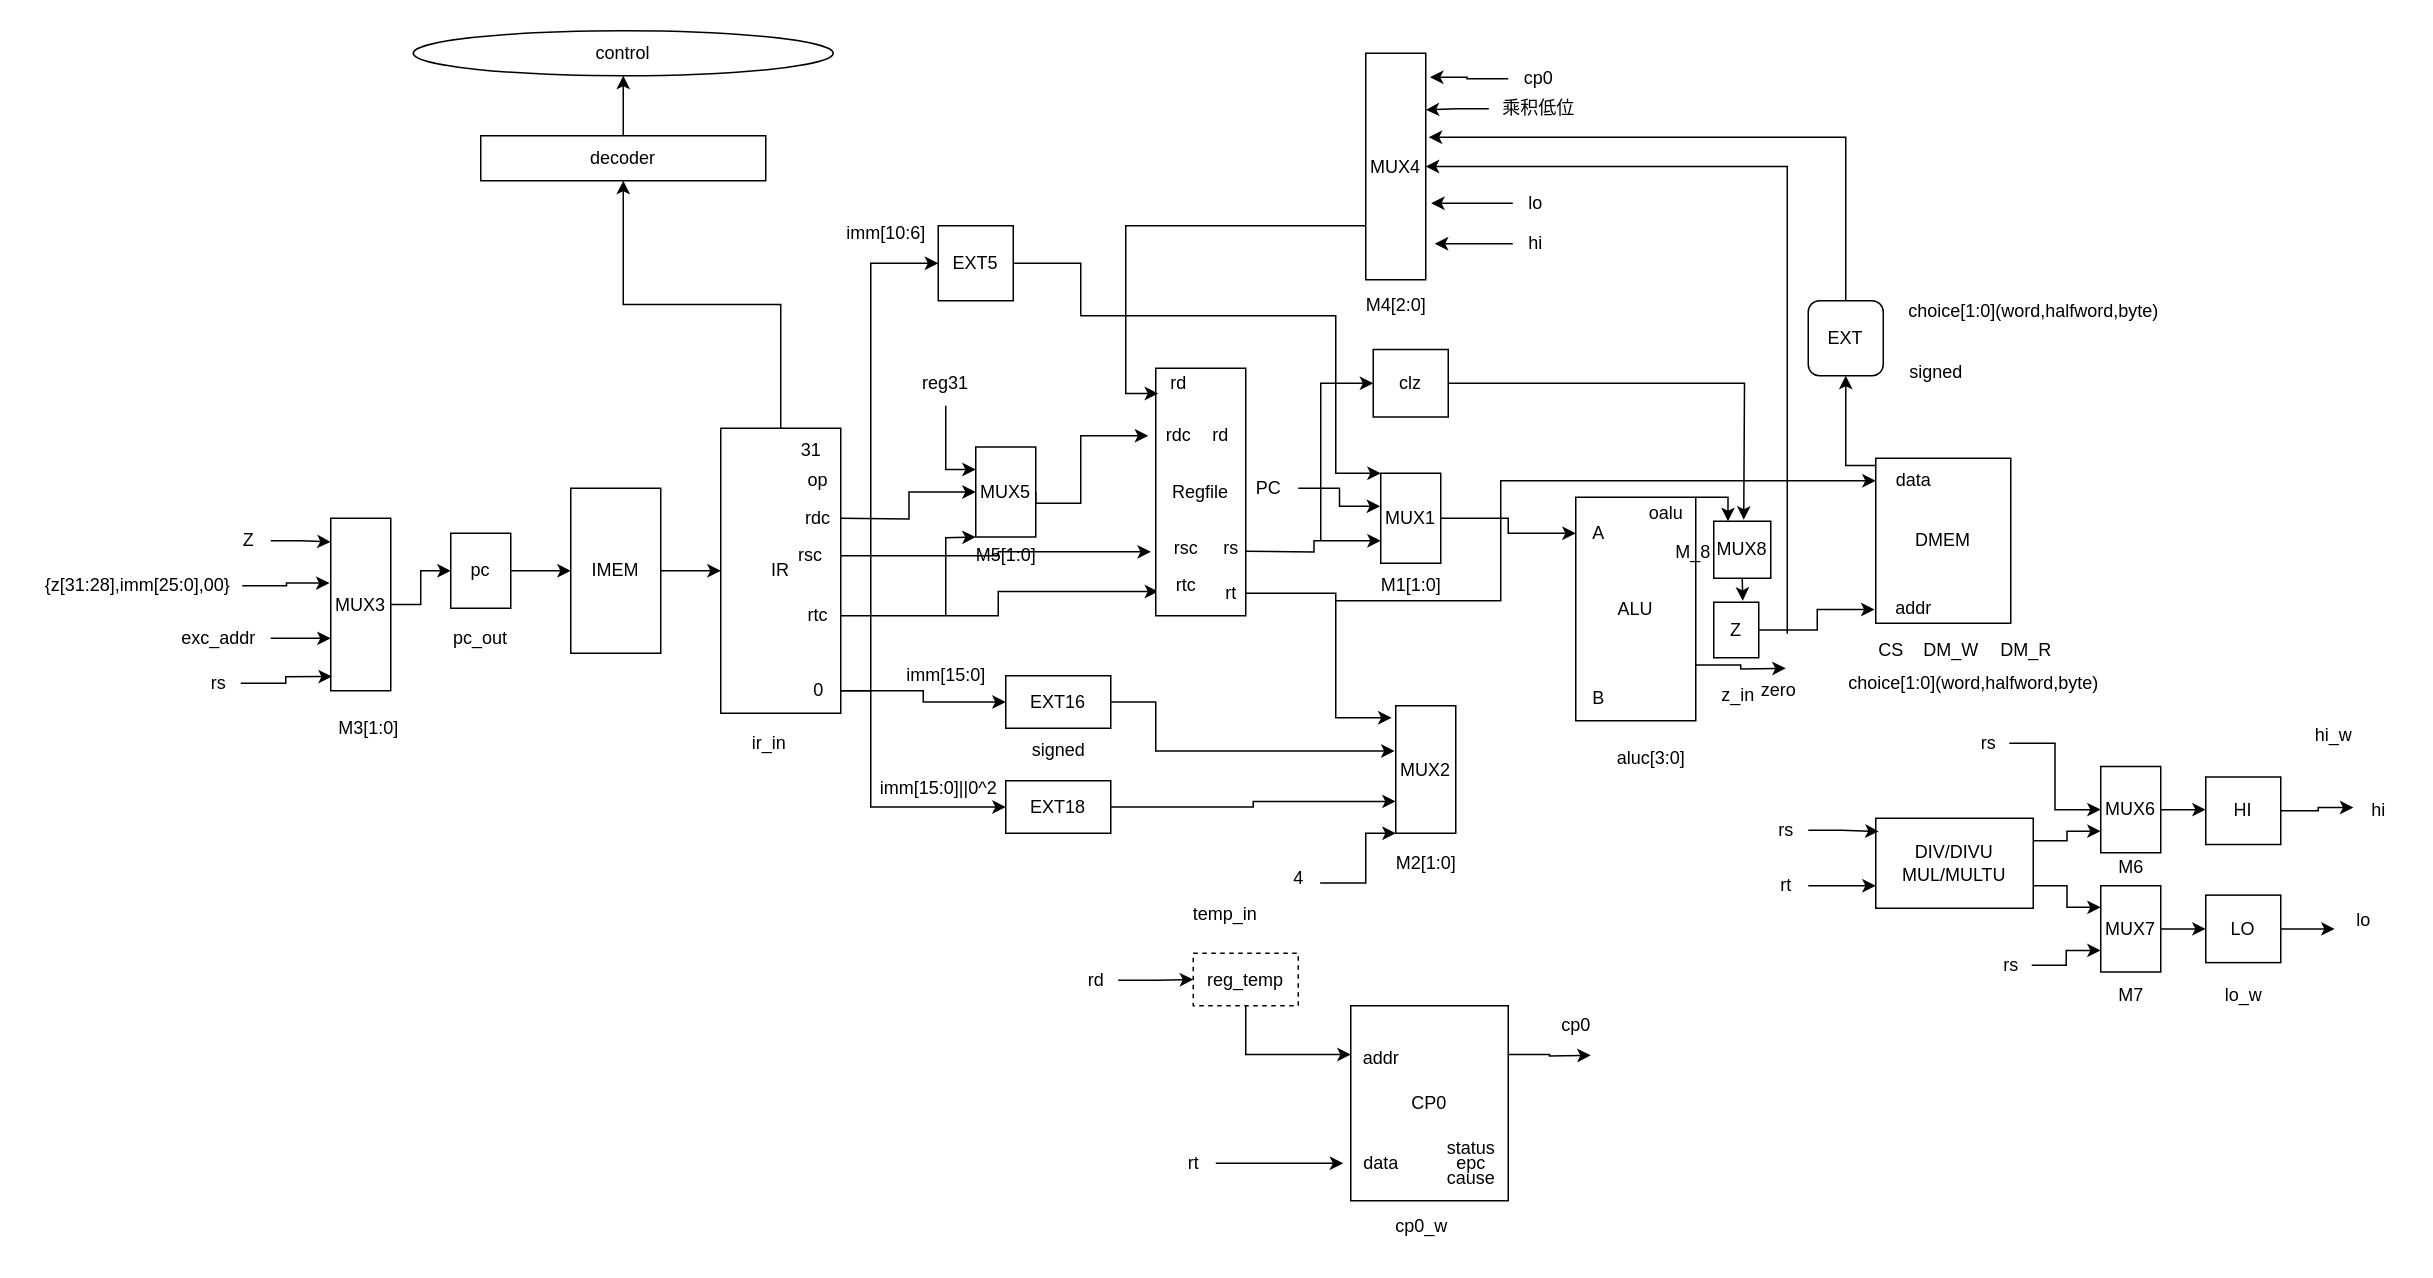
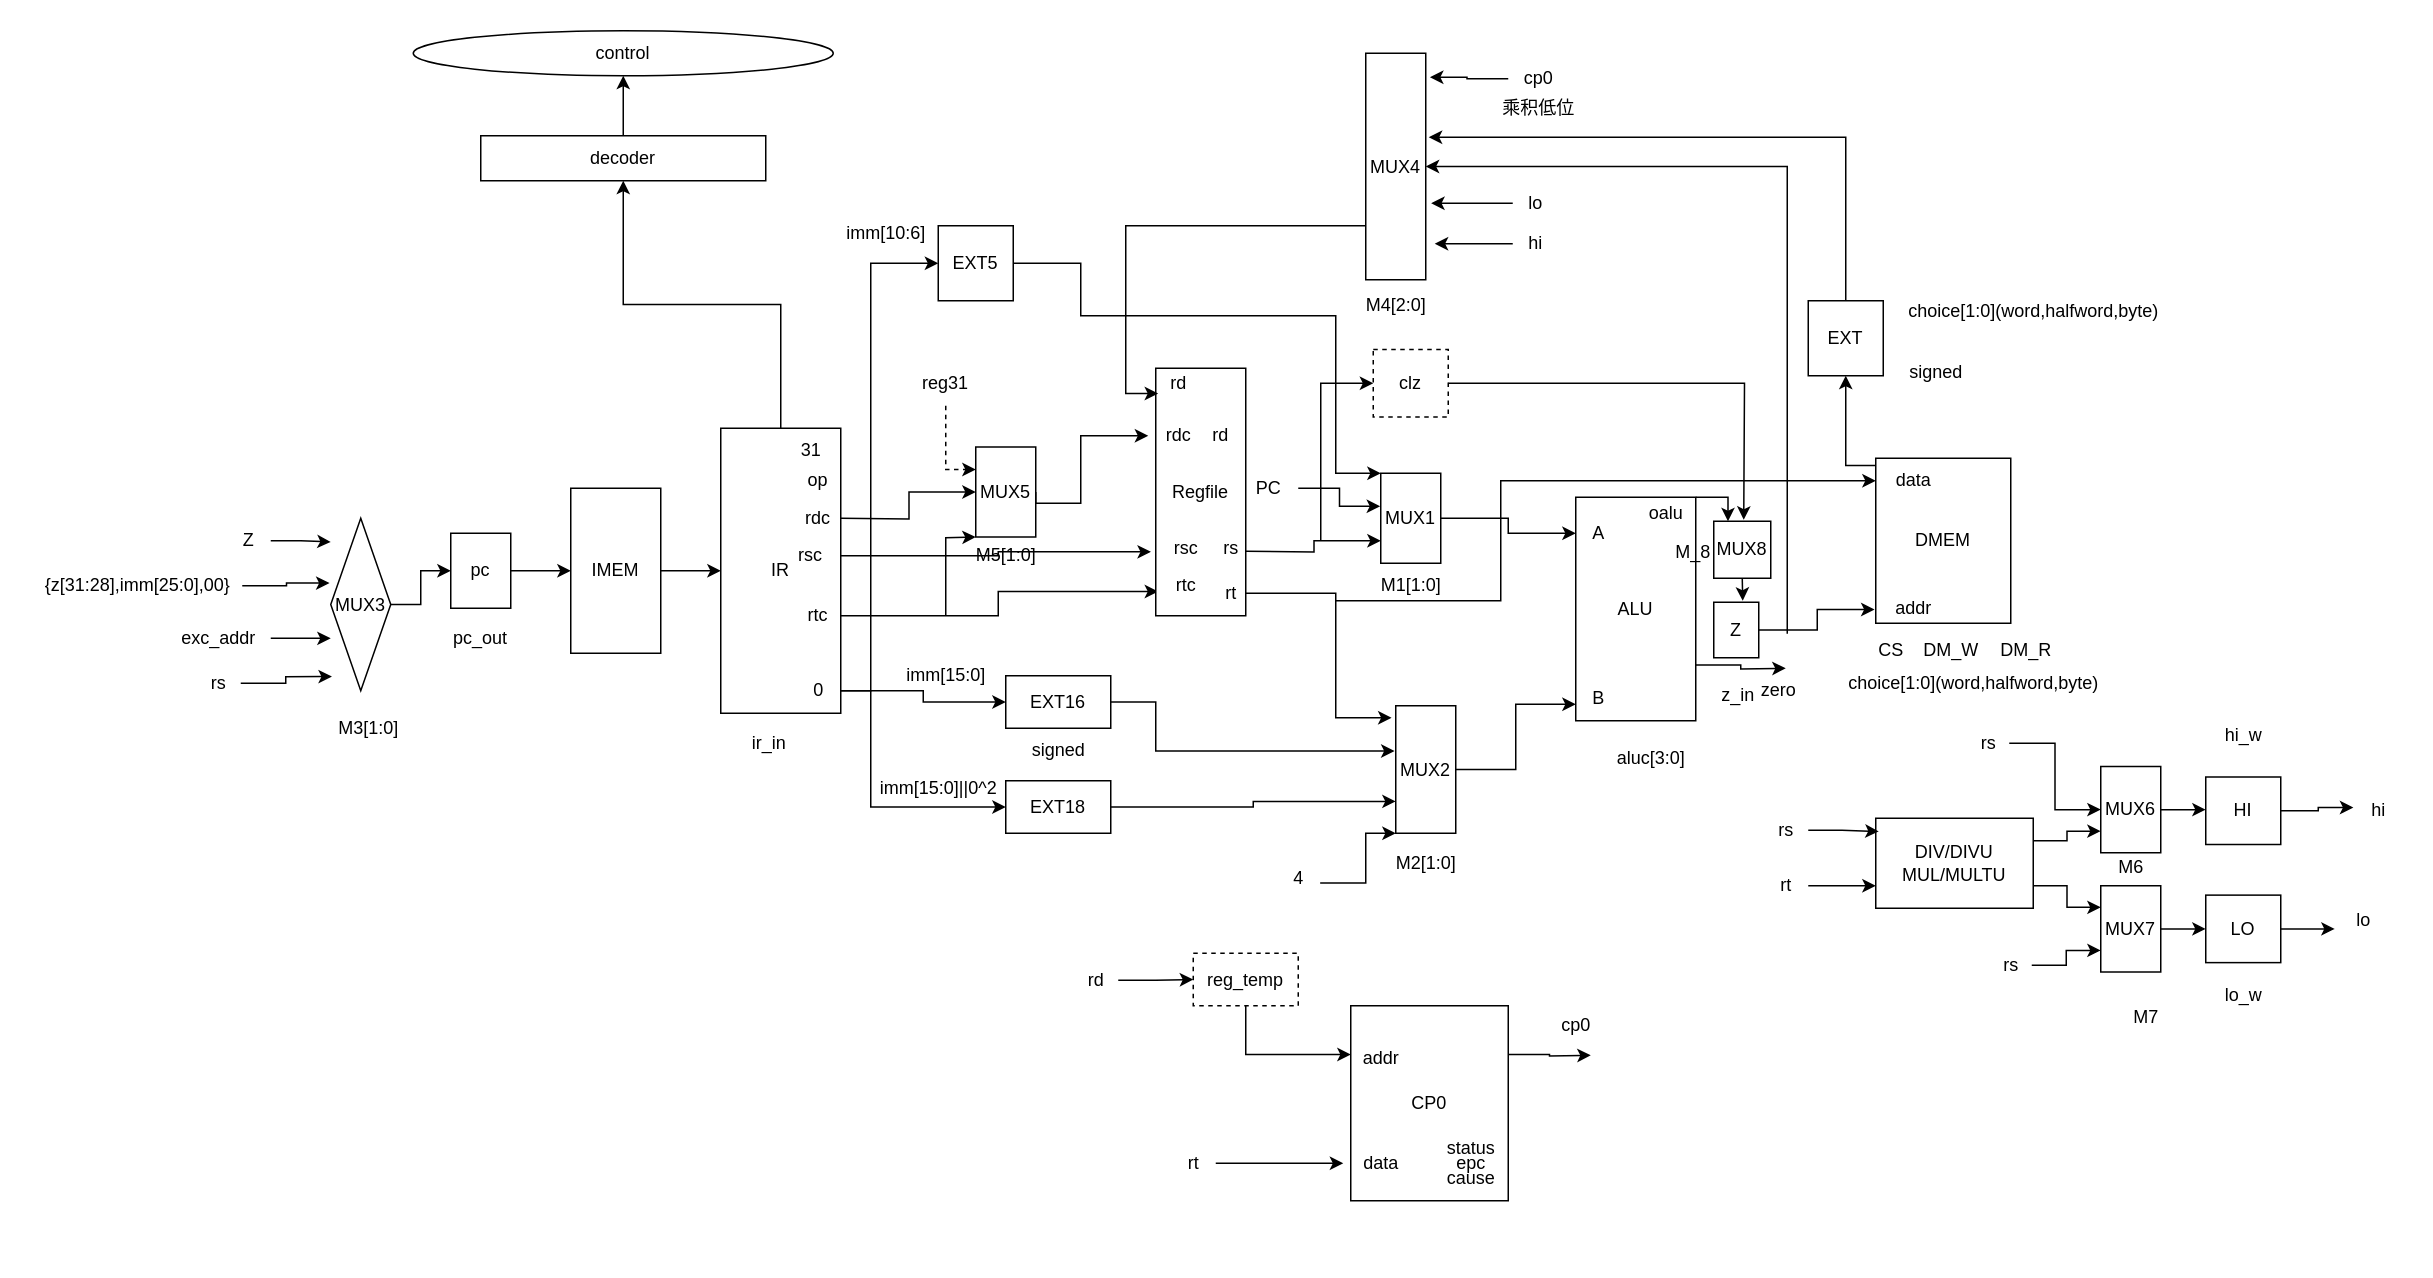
edge "乘积低位" -> "MUX4": removed
node "EXT": shape rounded rectangle -> rectangle
node "clz": style solid -> dashed
edge "reg31" -> "MUX5": style solid -> dashed
node "MUX3": shape rectangle -> diamond
node "hi_w": moved (2333, 736) -> (2243, 736)
edge "MUX2" -> "B": added
node "temp_in": removed
node "M7": moved (2131, 995) -> (2146, 1017)
node "cp0_w": removed
